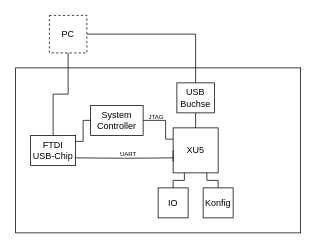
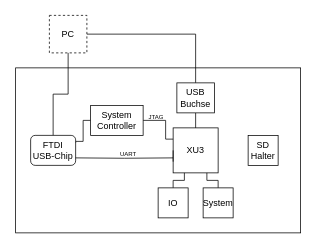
node "FTDI USB-Chip": shape rectangle -> rounded rectangle
node "XU5": label "XU5" -> "XU3"
node "SD Halter": added
node "Konfig": label "Konfig" -> "System"
